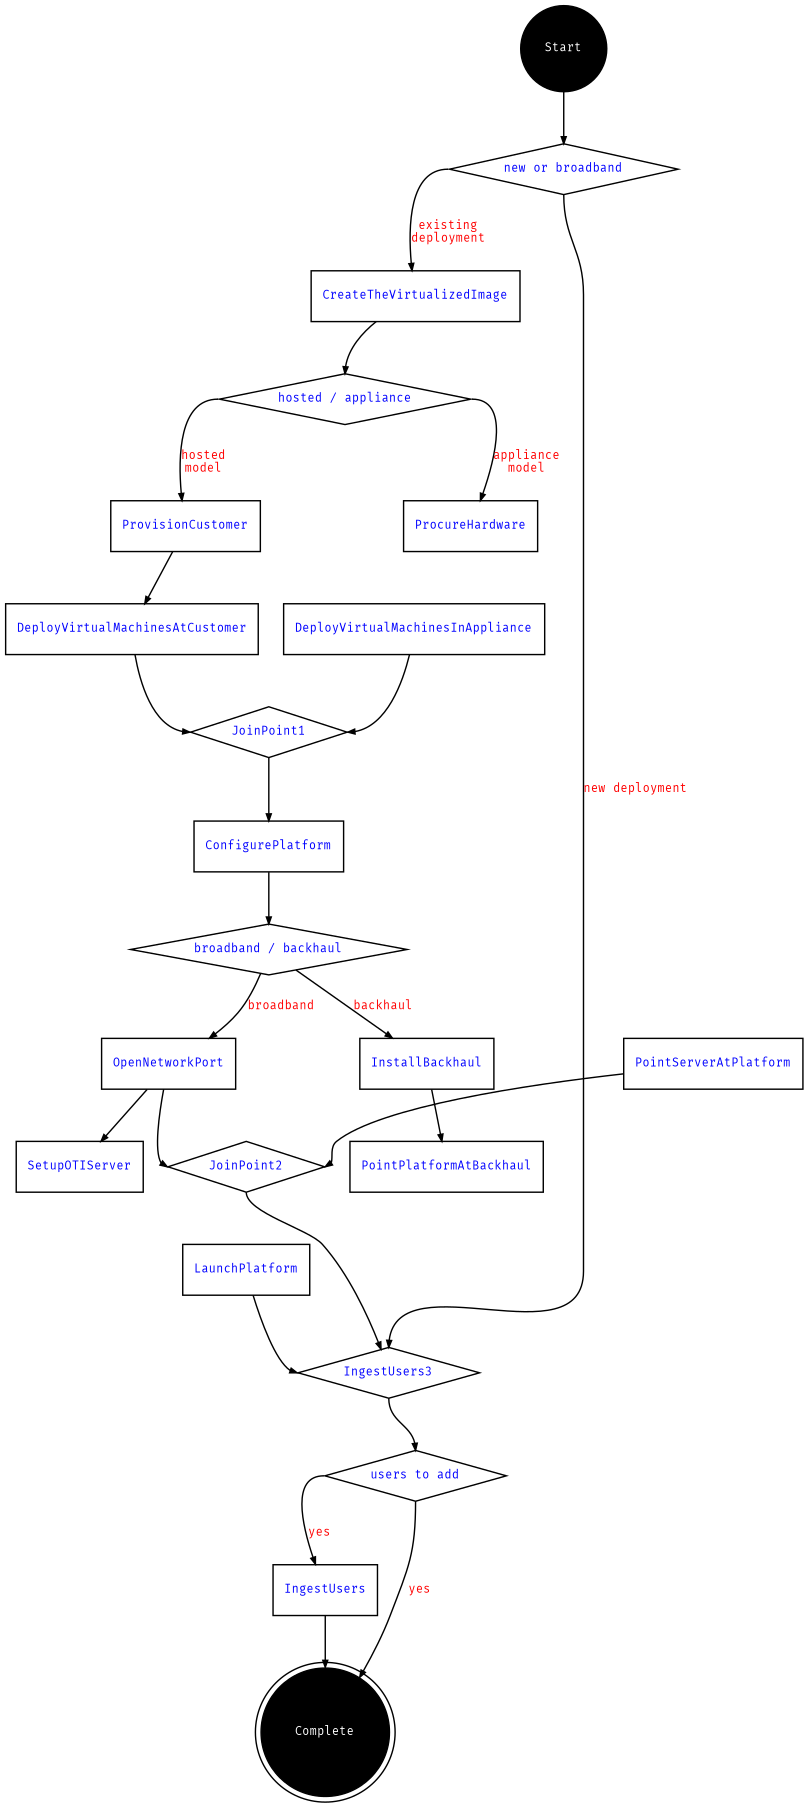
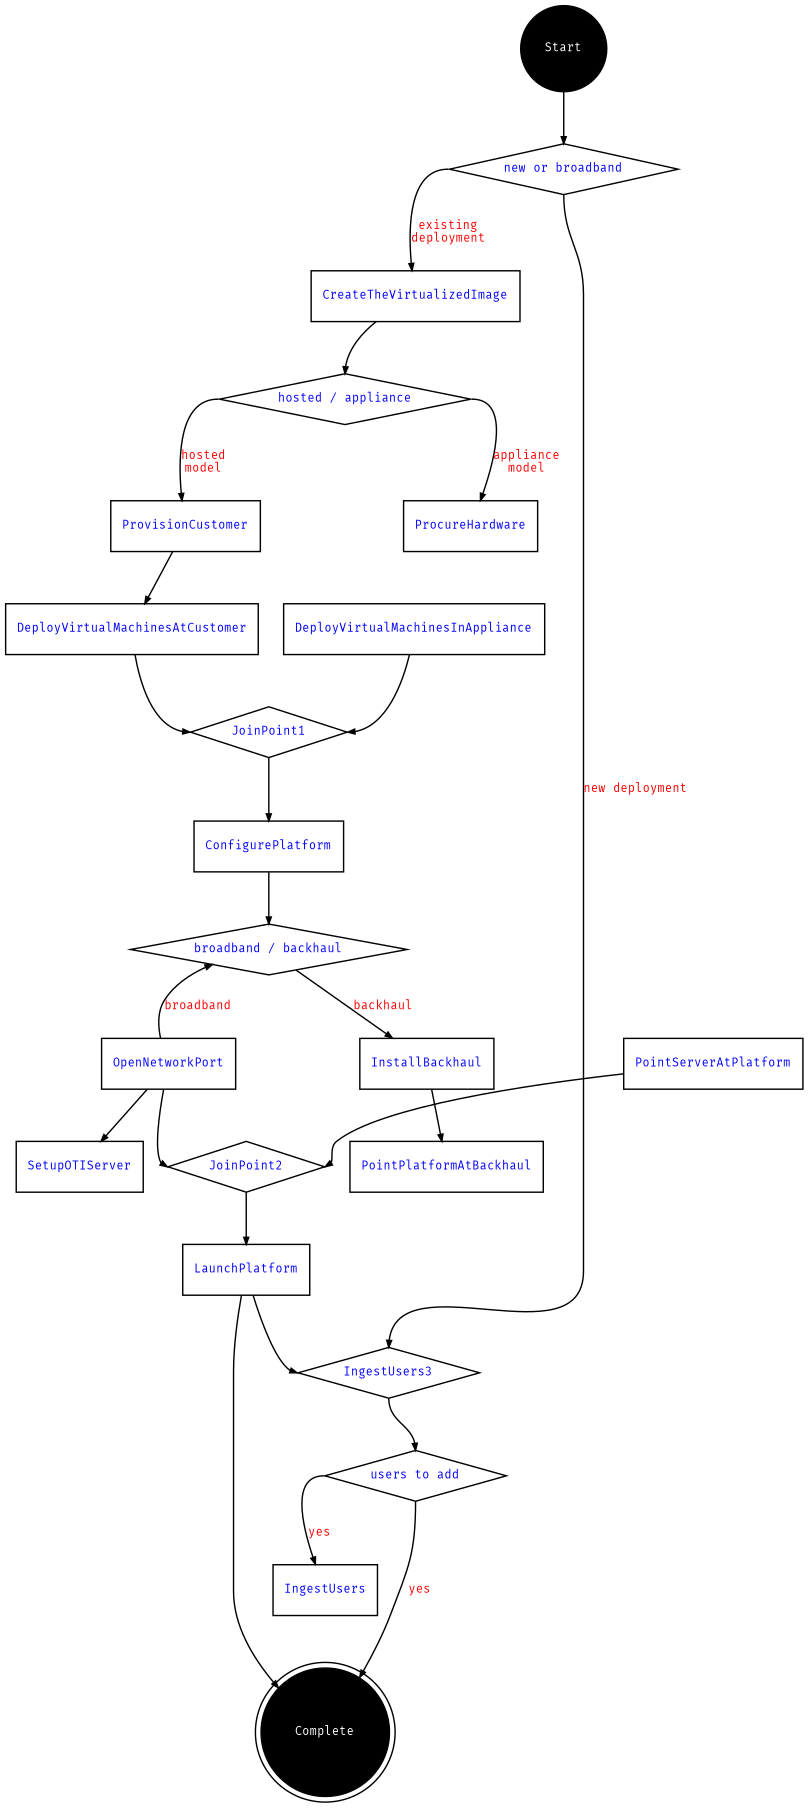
edge "broadband / backhaul" -> "OpenNetworkPort": reversed
edge "JoinPoint2" -> "IngestUsers3": now "JoinPoint2" -> "LaunchPlatform"
edge "IngestUsers" -> "Complete": now "LaunchPlatform" -> "Complete"
